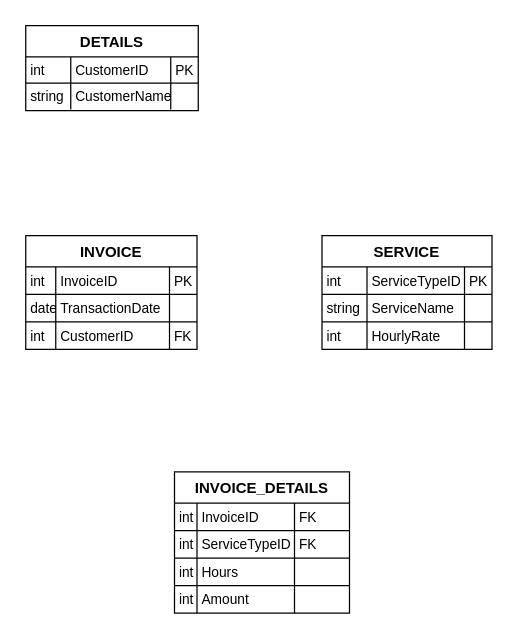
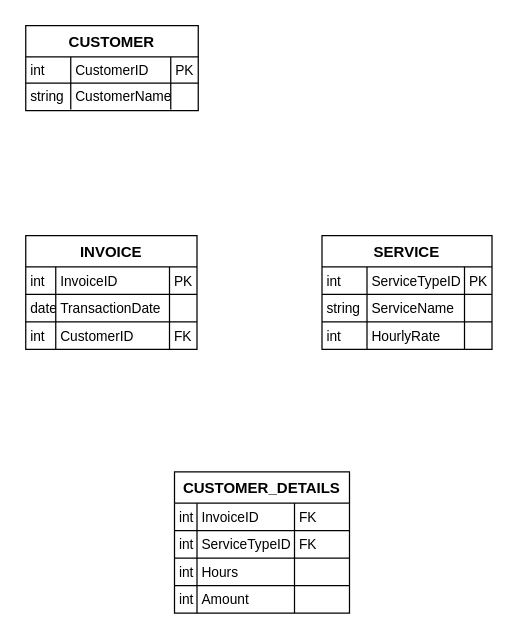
node "DETAILS": label "DETAILS" -> "CUSTOMER"
node "INVOICE_DETAILS": label "INVOICE_DETAILS" -> "CUSTOMER_DETAILS"
